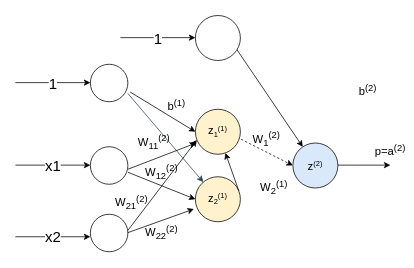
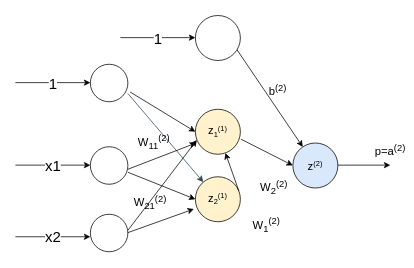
node "b(2)": moved (368, 90) -> (278, 90)
node "b(1)": removed
node "W1(2)": moved (267, 139) -> (267, 225)
edge "z1(1)" -> "z(2)": style dashed -> solid
node "W12(2)": removed
node "W2(1)": label "W2(1)" -> "W2(2)"
node "W21(2)": moved (132, 203) -> (150, 203)
node "W22(2)": removed
